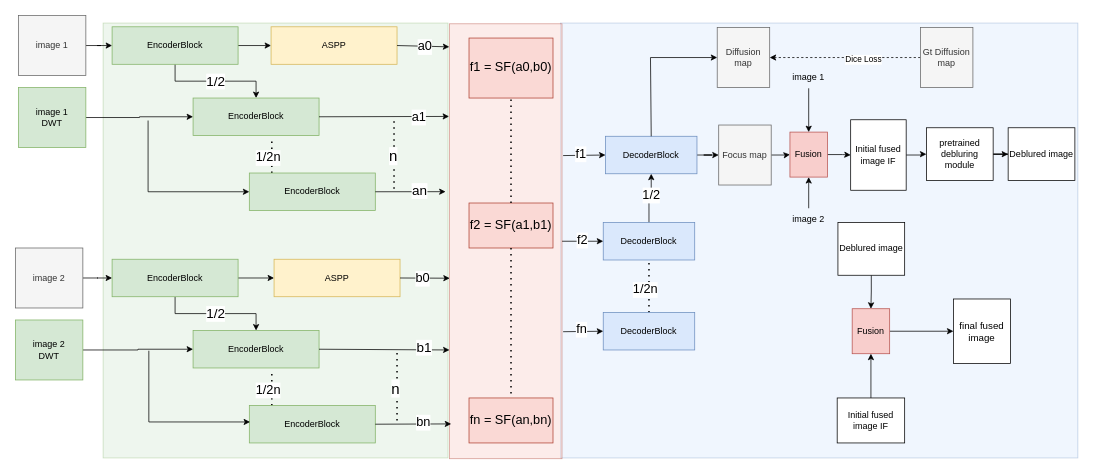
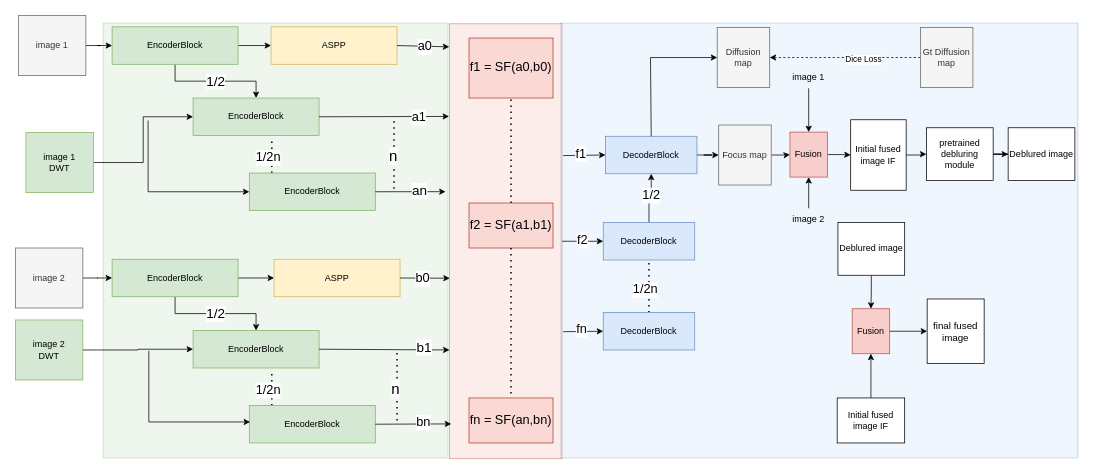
node "image 1 DWT": moved (52, 117) -> (60, 162)
node "final fused image": moved (982, 331) -> (956, 331)
